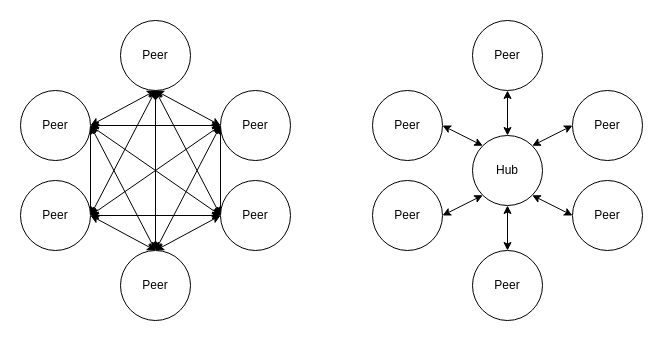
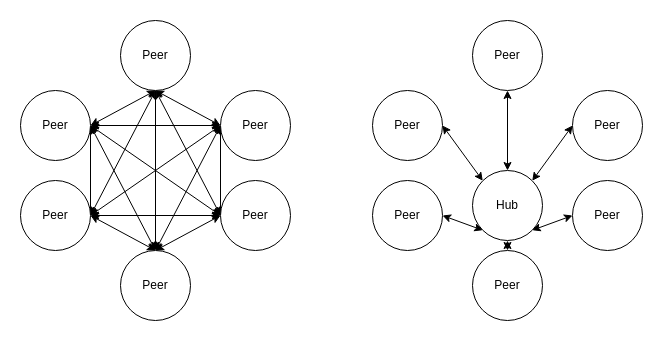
node "Hub": moved (508, 171) -> (508, 206)
